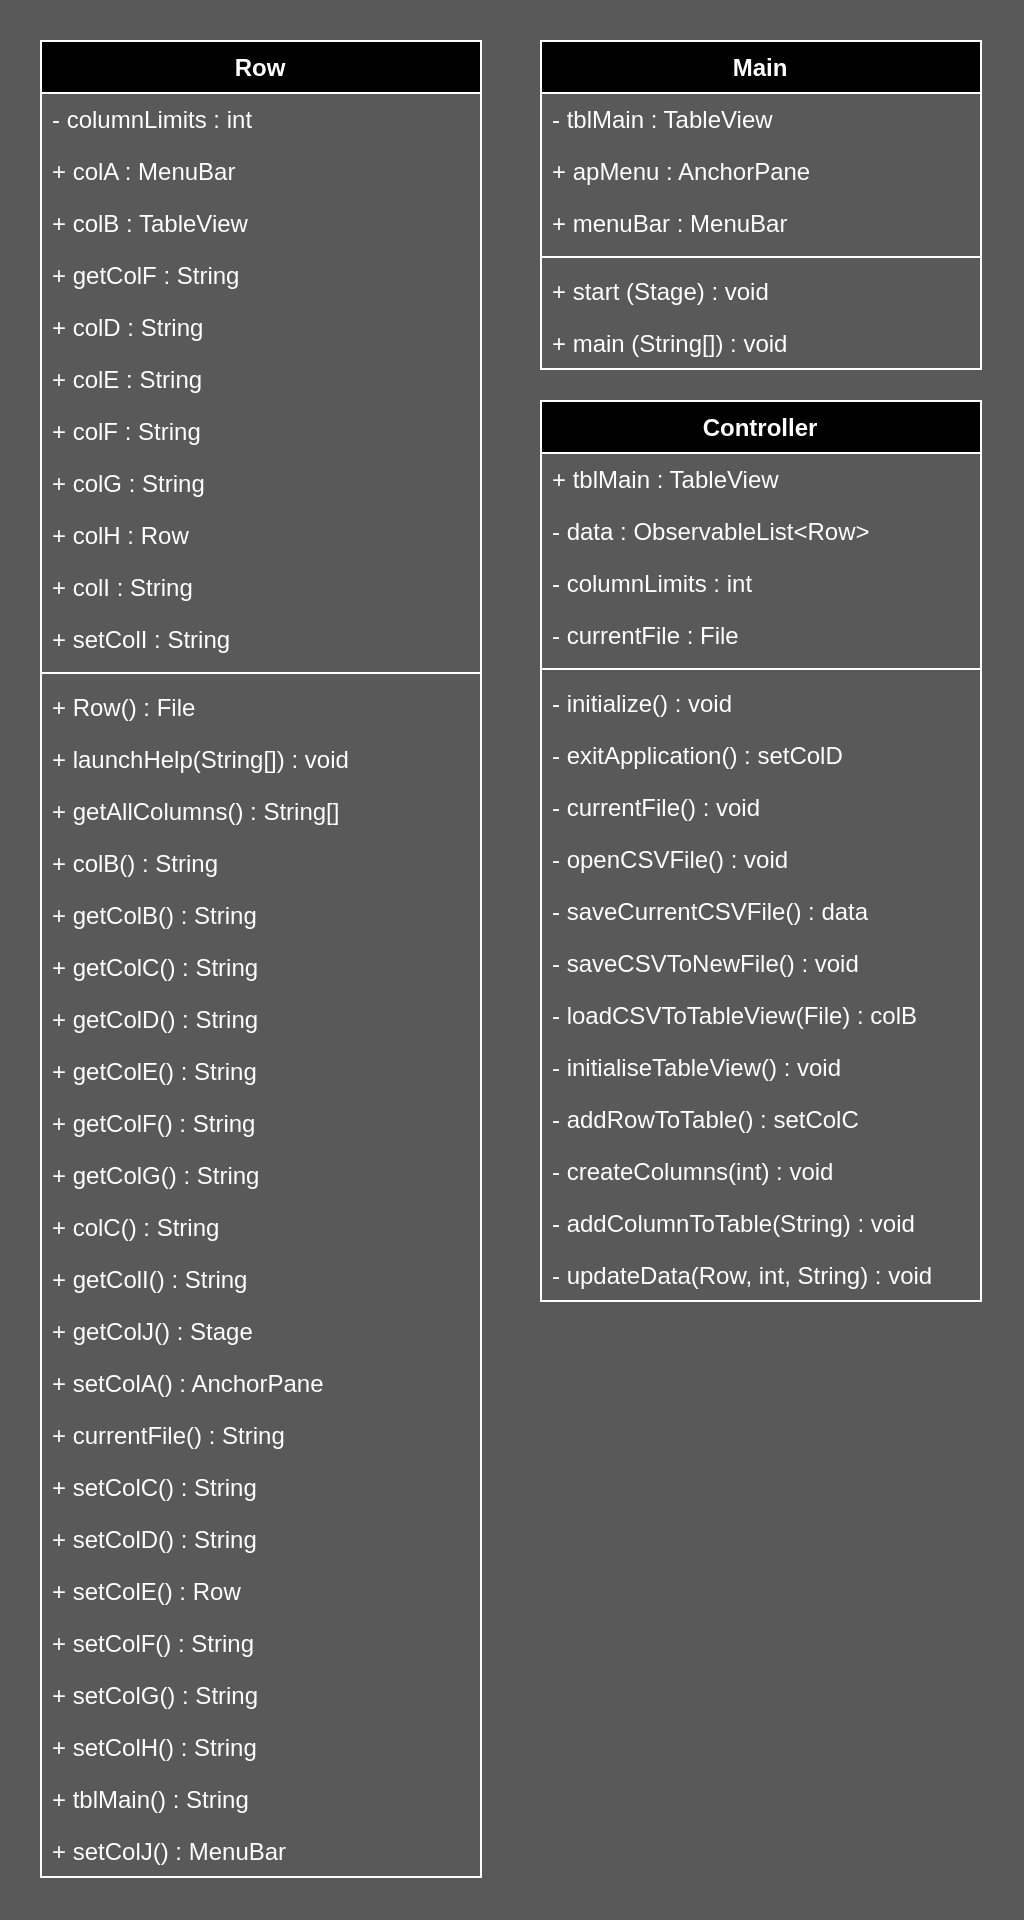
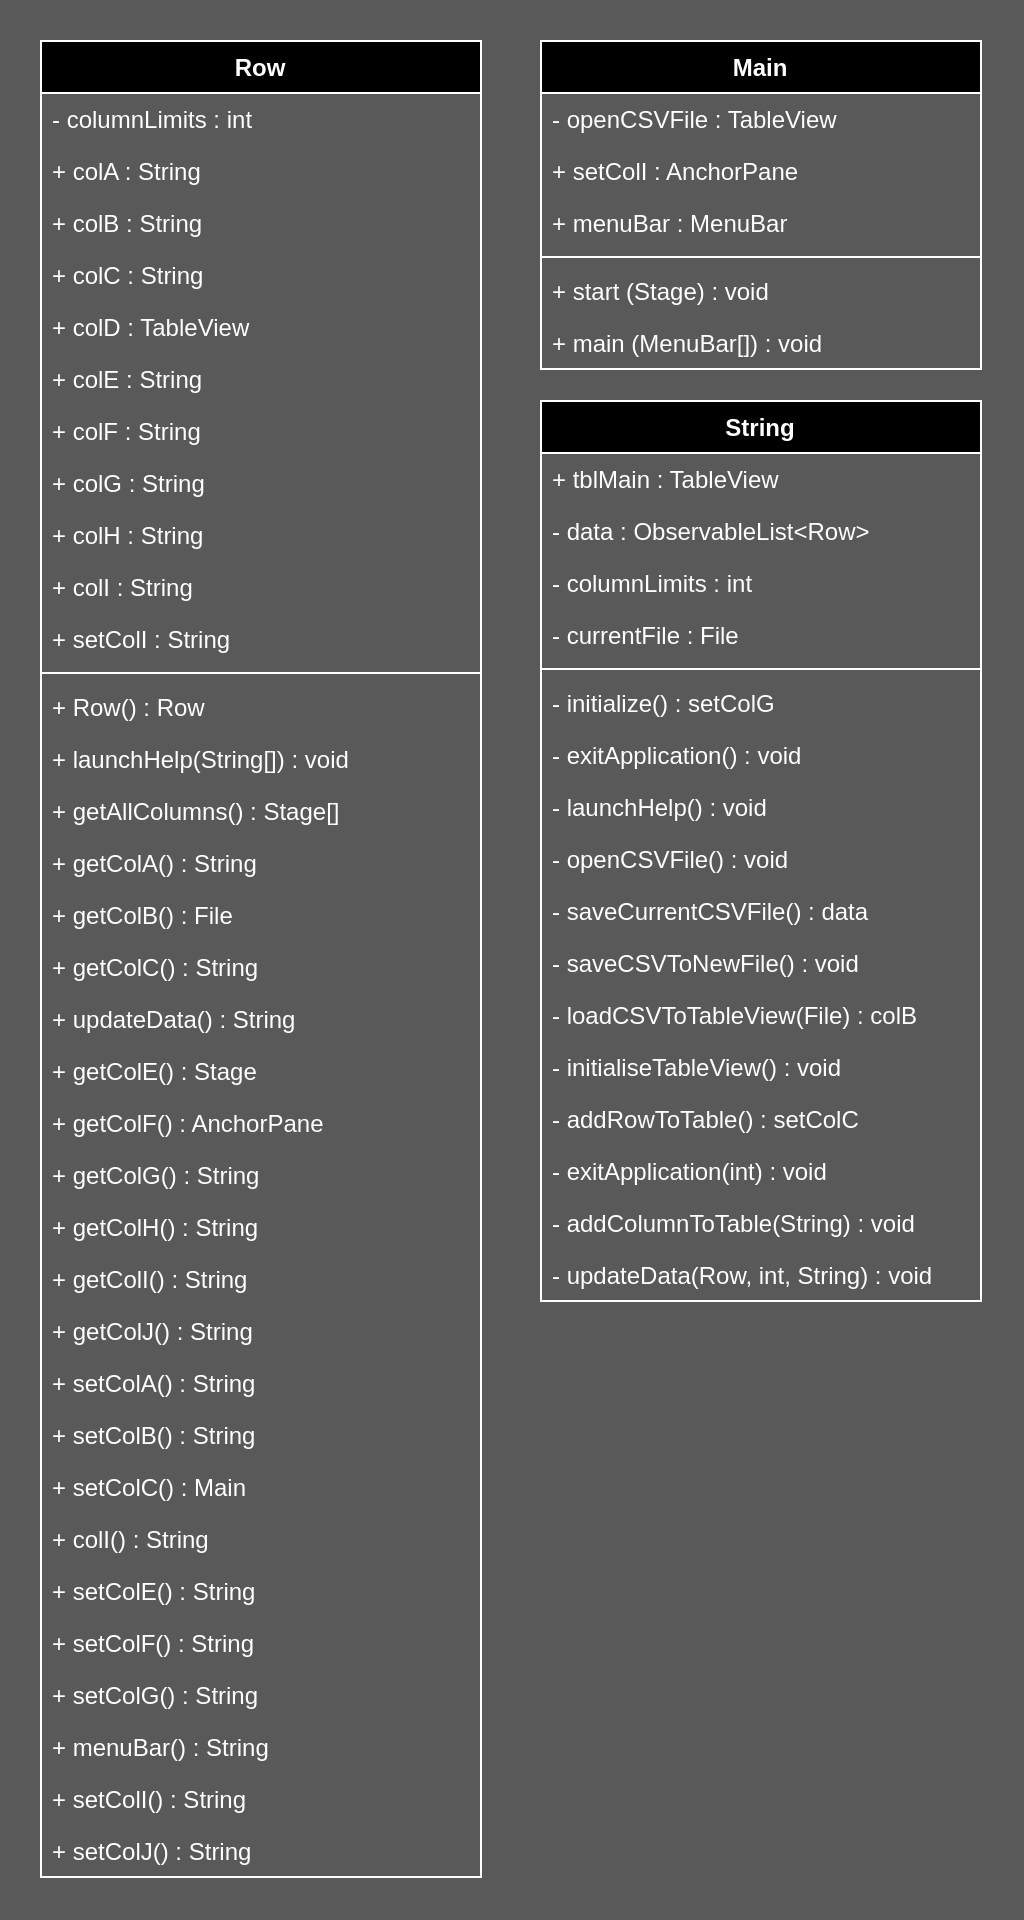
node "- tblMain : TableView": label "- tblMain : TableView" -> "- openCSVFile : TableView"
node "+ colA : MenuBar": label "+ colA : MenuBar" -> "+ colA : String"
node "+ apMenu : AnchorPane": label "+ apMenu : AnchorPane" -> "+ setColI : AnchorPane"
node "+ colB : TableView": label "+ colB : TableView" -> "+ colB : String"
node "+ getColF : String": label "+ getColF : String" -> "+ colC : String"
node "+ colD : String": label "+ colD : String" -> "+ colD : TableView"
node "+ main (String[]) : void": label "+ main (String[]) : void" -> "+ main (MenuBar[]) : void"
node "Controller": label "Controller" -> "String"
node "+ colH : Row": label "+ colH : Row" -> "+ colH : String"
node "- initialize() : void": label "- initialize() : void" -> "- initialize() : setColG"
node "+ Row() : File": label "+ Row() : File" -> "+ Row() : Row"
node "- exitApplication() : setColD": label "- exitApplication() : setColD" -> "- exitApplication() : void"
node "- currentFile() : void": label "- currentFile() : void" -> "- launchHelp() : void"
node "+ getAllColumns() : String[]": label "+ getAllColumns() : String[]" -> "+ getAllColumns() : Stage[]"
node "+ colB() : String": label "+ colB() : String" -> "+ getColA() : String"
node "+ getColB() : String": label "+ getColB() : String" -> "+ getColB() : File"
node "+ getColD() : String": label "+ getColD() : String" -> "+ updateData() : String"
node "+ getColE() : String": label "+ getColE() : String" -> "+ getColE() : Stage"
node "+ getColF() : String": label "+ getColF() : String" -> "+ getColF() : AnchorPane"
node "- createColumns(int) : void": label "- createColumns(int) : void" -> "- exitApplication(int) : void"
node "+ colC() : String": label "+ colC() : String" -> "+ getColH() : String"
node "+ getColJ() : Stage": label "+ getColJ() : Stage" -> "+ getColJ() : String"
node "+ setColA() : AnchorPane": label "+ setColA() : AnchorPane" -> "+ setColA() : String"
node "+ currentFile() : String": label "+ currentFile() : String" -> "+ setColB() : String"
node "+ setColC() : String": label "+ setColC() : String" -> "+ setColC() : Main"
node "+ setColD() : String": label "+ setColD() : String" -> "+ colI() : String"
node "+ setColE() : Row": label "+ setColE() : Row" -> "+ setColE() : String"
node "+ setColH() : String": label "+ setColH() : String" -> "+ menuBar() : String"
node "+ tblMain() : String": label "+ tblMain() : String" -> "+ setColI() : String"
node "+ setColJ() : MenuBar": label "+ setColJ() : MenuBar" -> "+ setColJ() : String"
